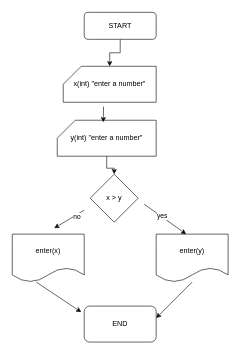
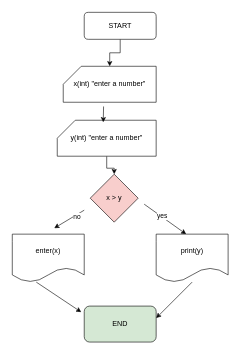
node "x > y": fillcolor #ffffff -> #f8cecc
node "enter(y)": label "enter(y)" -> "print(y)"
node "END": fillcolor #ffffff -> #d5e8d4
